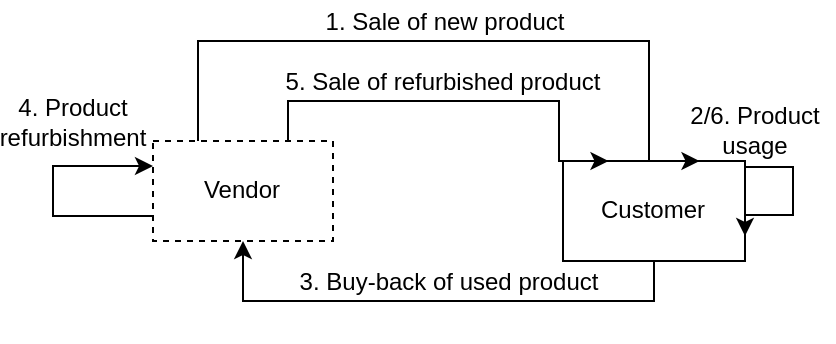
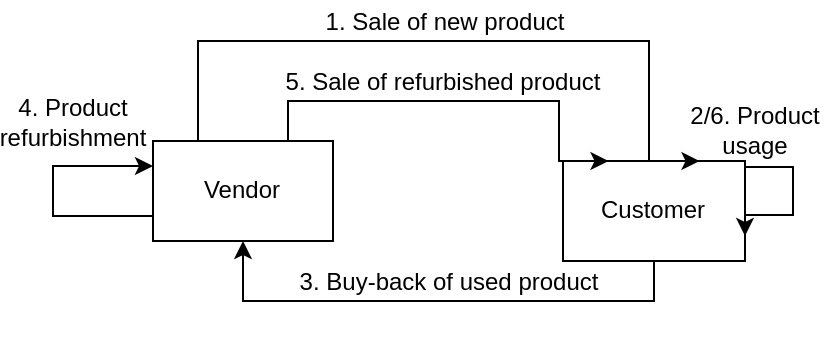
node "Vendor": style dashed -> solid
